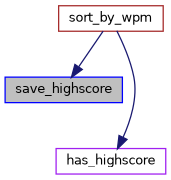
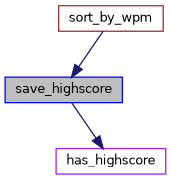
edge "sort_by_wpm" -> "has_highscore": now "save_highscore" -> "has_highscore"
